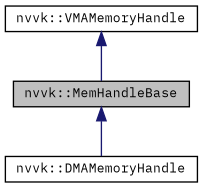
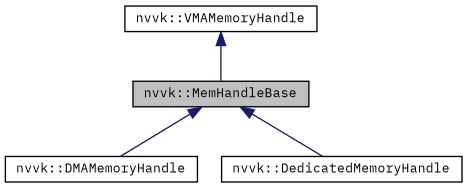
node "nvvk::DedicatedMemoryHandle": added
